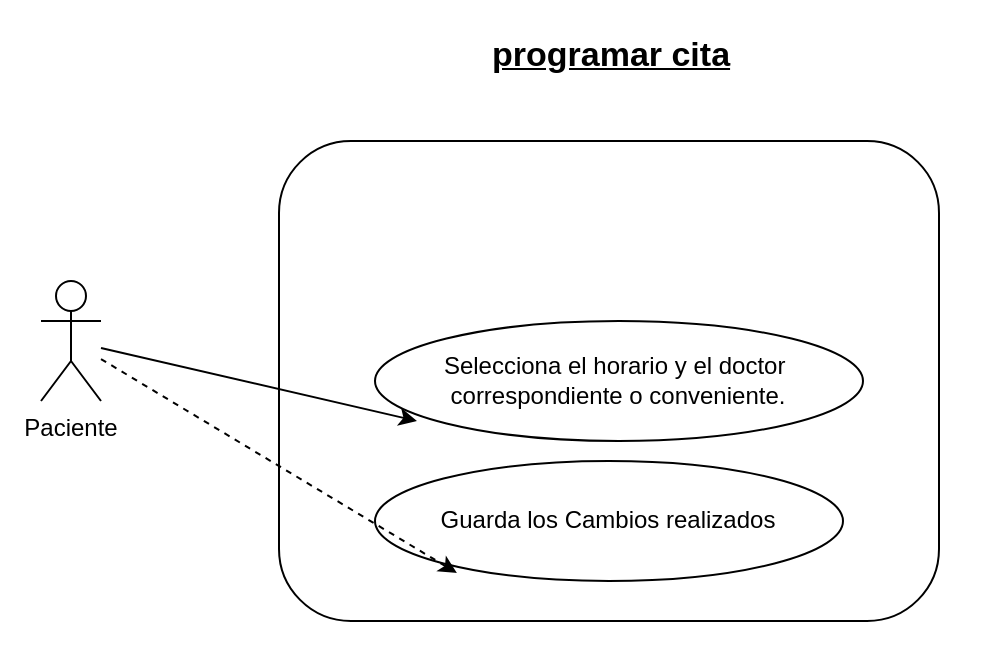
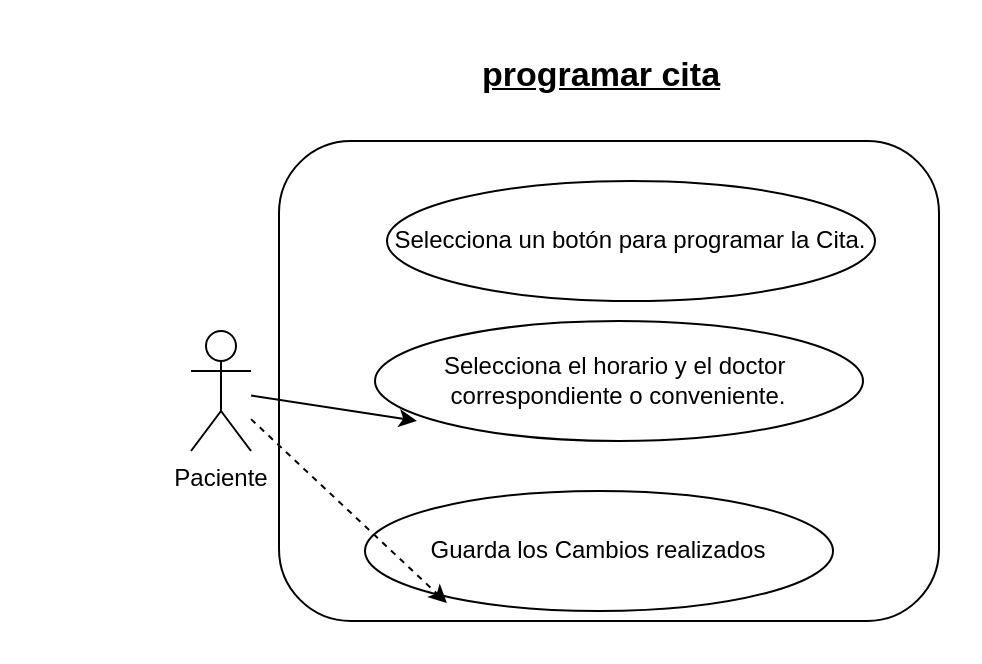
node "programar cita": moved (611, 71) -> (601, 91)
node "Selecciona un botón para programar la Cita.": added
node "Paciente": moved (71, 341) -> (221, 391)
node "Guarda los Cambios realizados": moved (609, 521) -> (599, 551)
